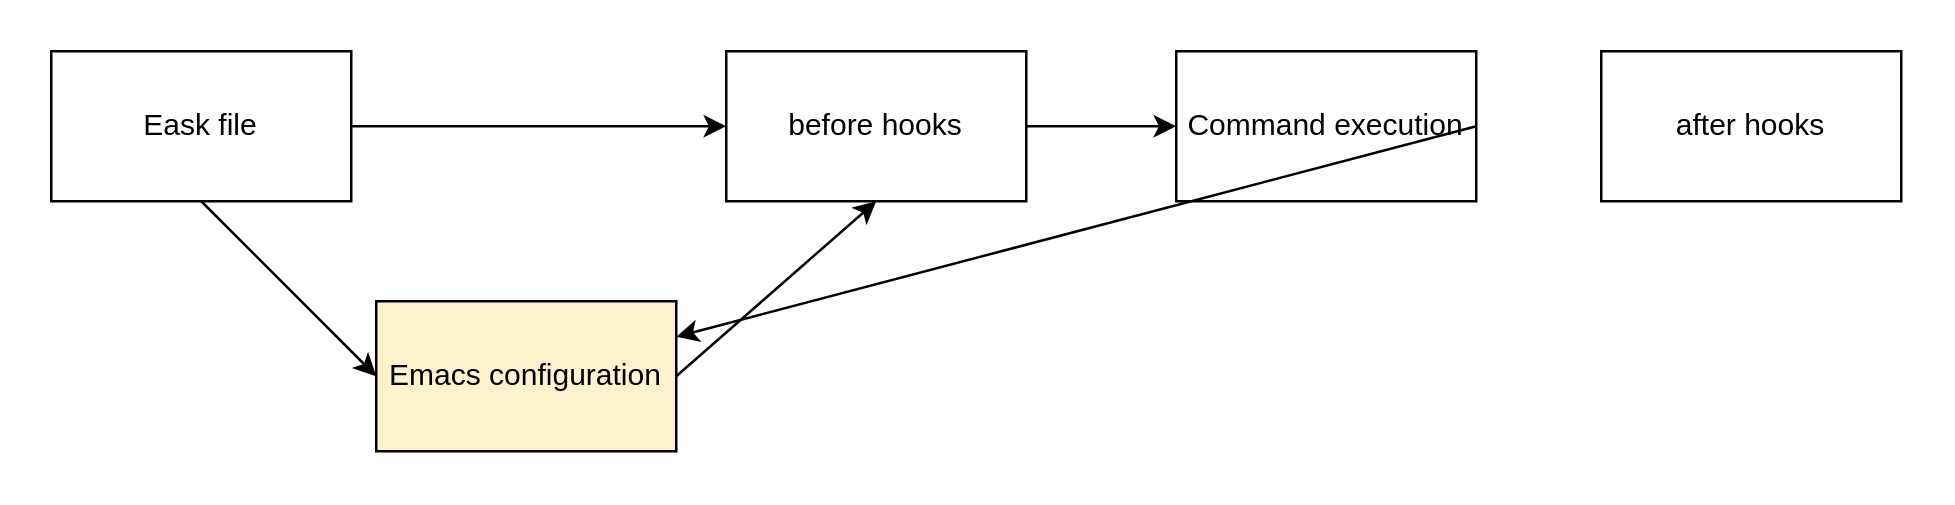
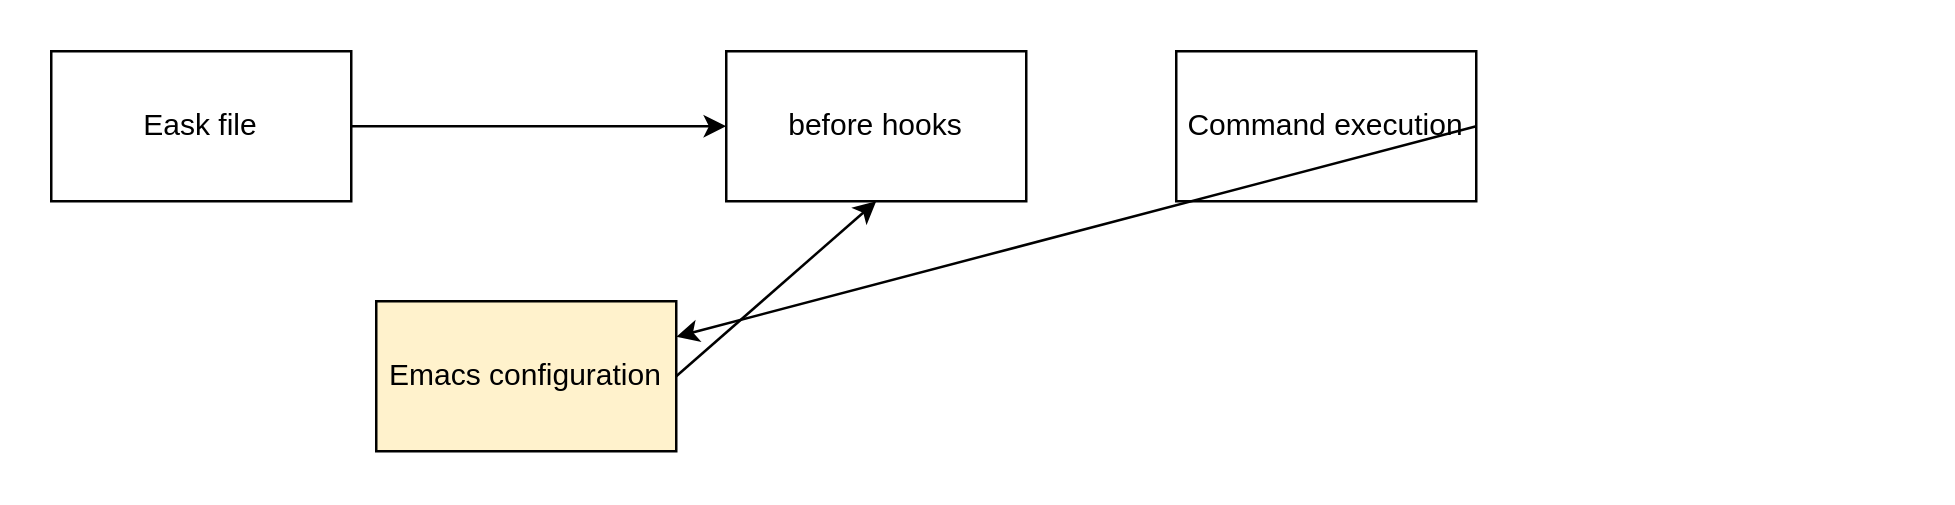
edge "before hooks" -> "Command execution": removed
node "after hooks": removed
edge "Eask file" -> "Emacs configuration": removed
